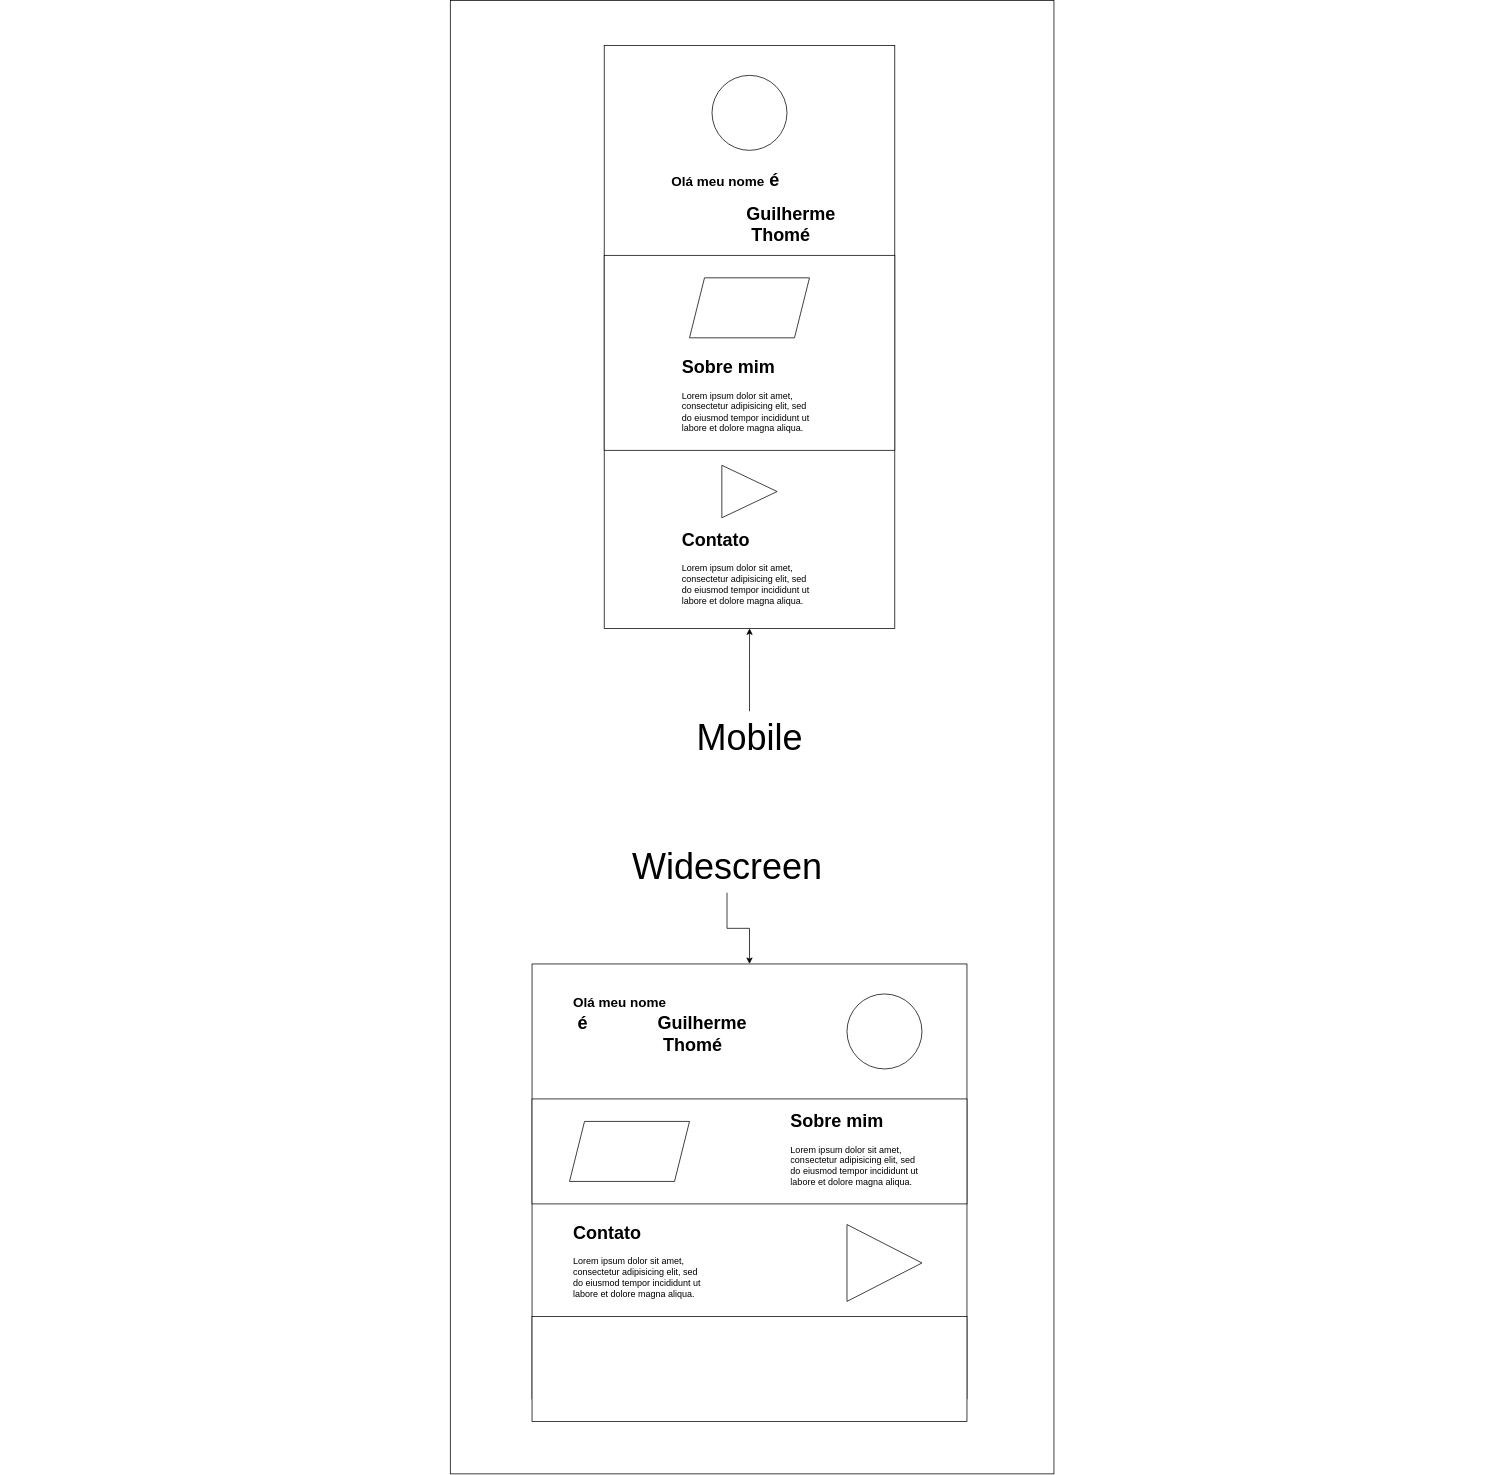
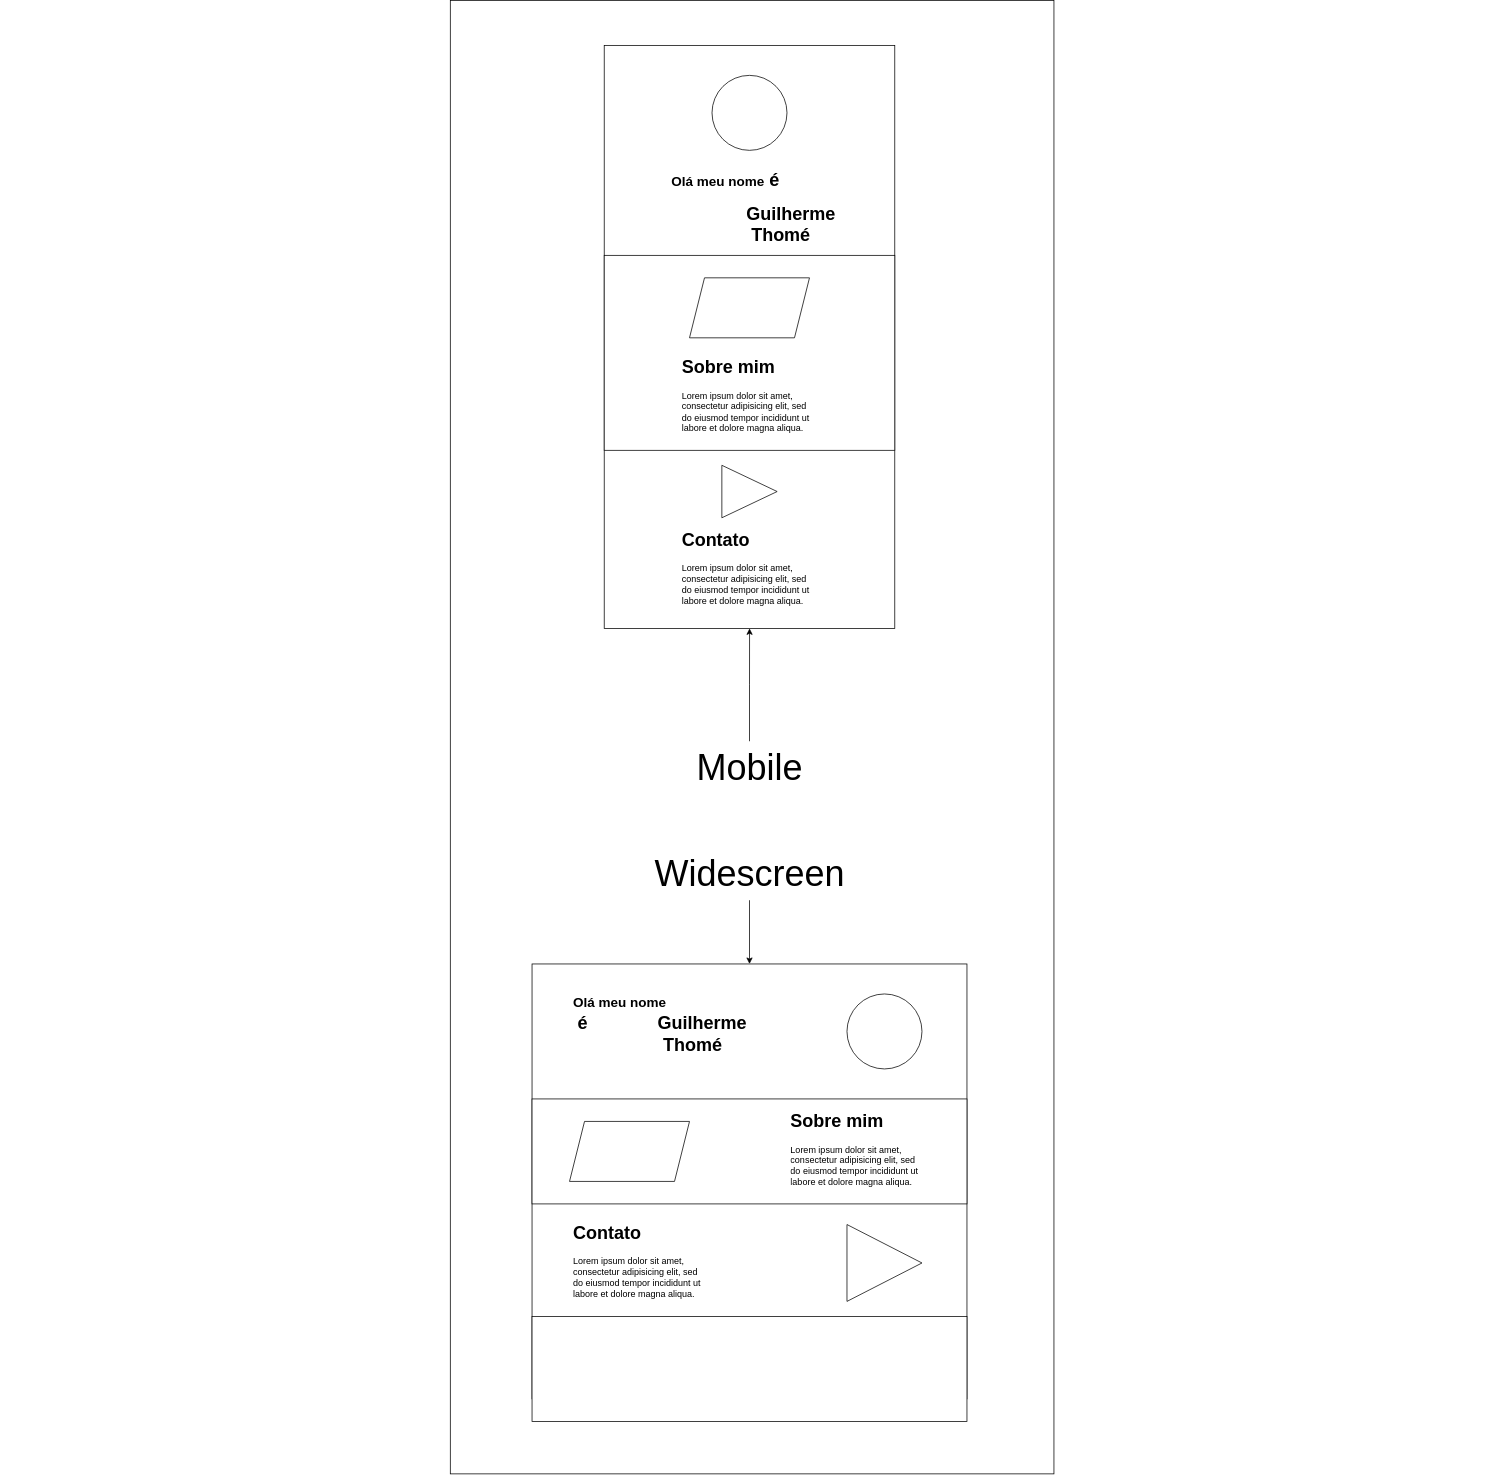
node "Mobile": moved (750, 738) -> (750, 768)
node "Widescreen": moved (727, 867) -> (750, 874)
